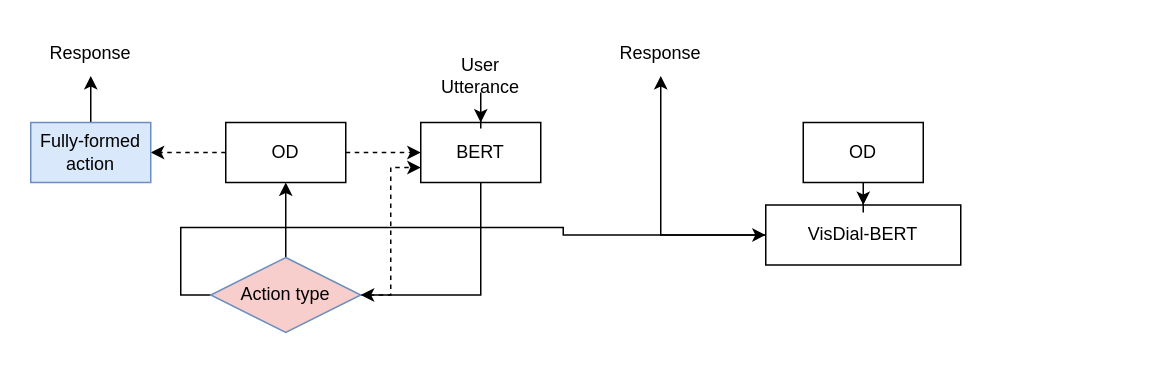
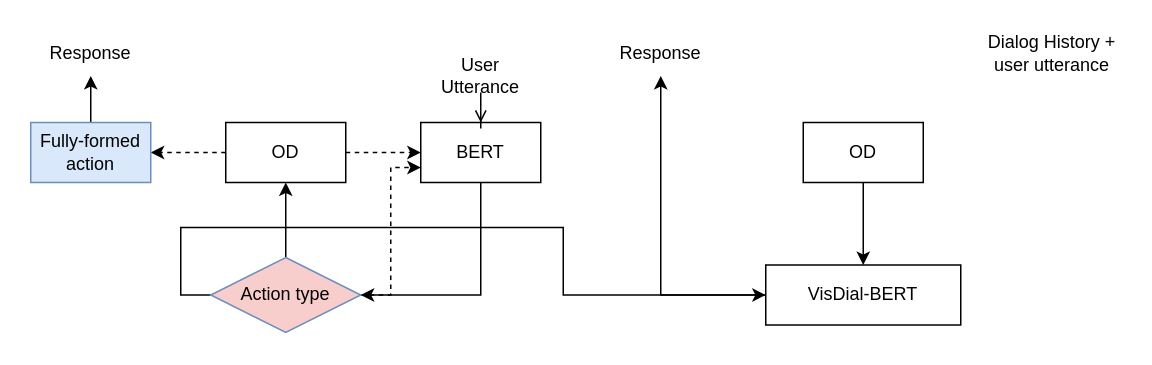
node "Dialog History + user utterance": added
edge "User Utterance" -> "BERT": arrowhead classic -> open
node "VisDial-BERT": moved (863, 235) -> (863, 295)
